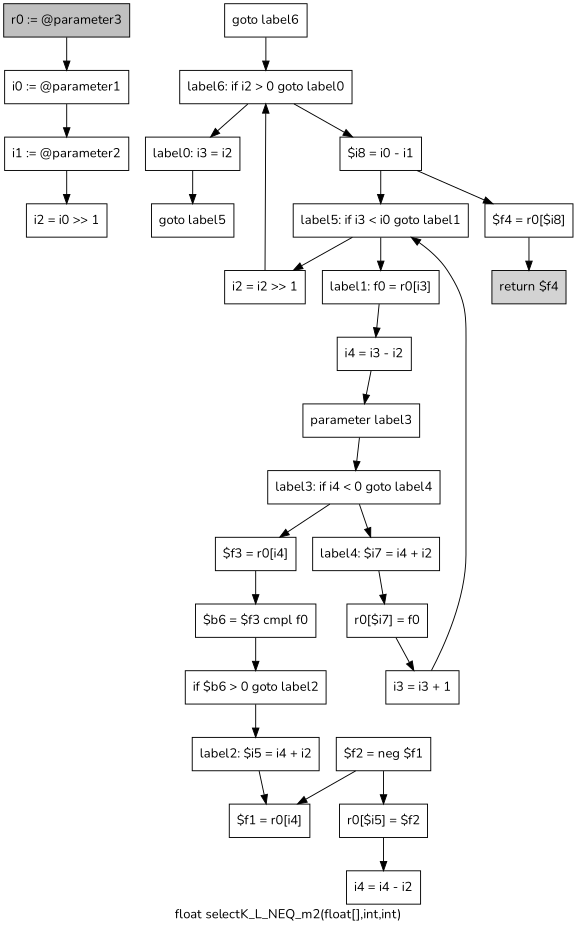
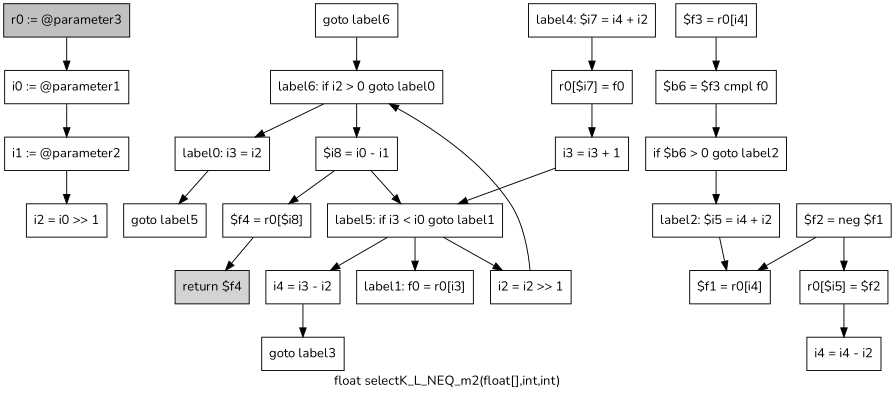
edge "label1: f0 = r0[i3]" -> "i4 = i3 - i2": now "label5: if i3 < i0 goto label1" -> "i4 = i3 - i2"
node "parameter label3": label "parameter label3" -> "goto label3"
node "label3: if i4 < 0 goto label4": removed
